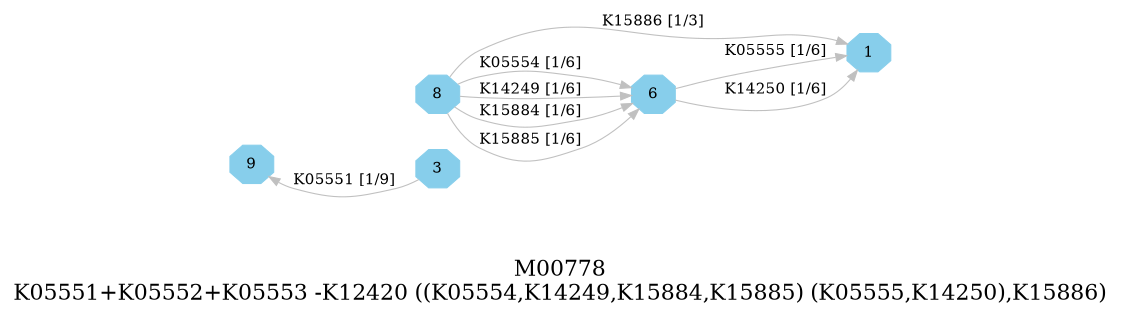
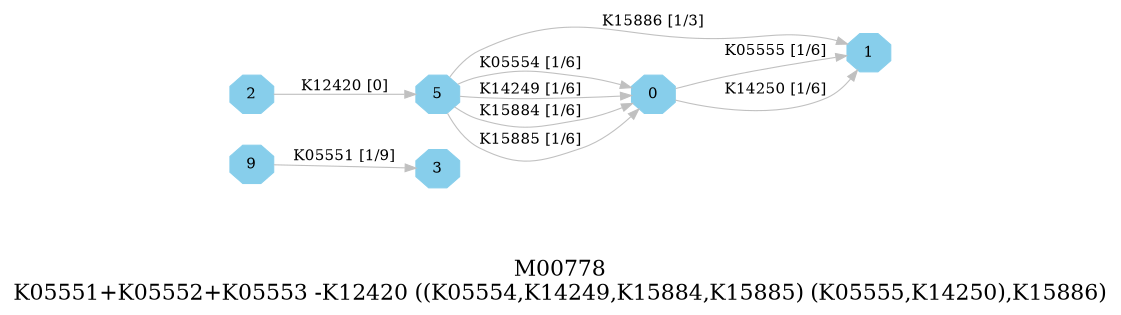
node "2": added
node "8": label "8" -> "5"
node "6": label "6" -> "0"
edge "3" -> "9": reversed
